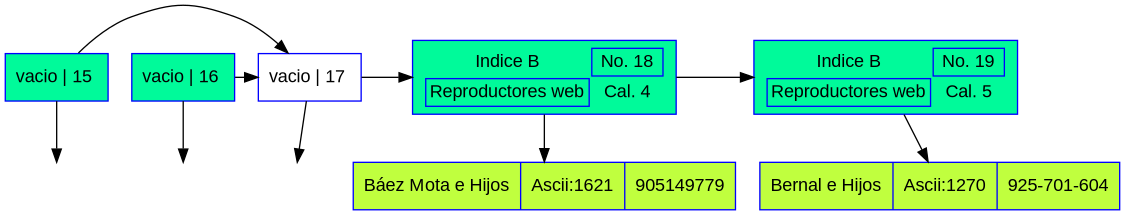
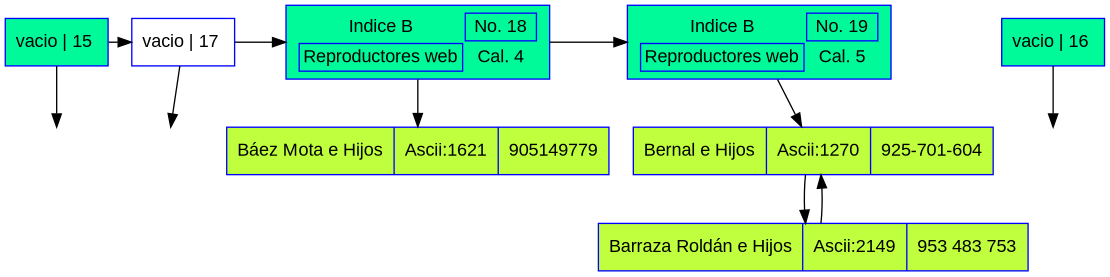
edge "vacio | 16" -> "vacio | 17": removed
node "Barraza Roldán e Hijos": added
